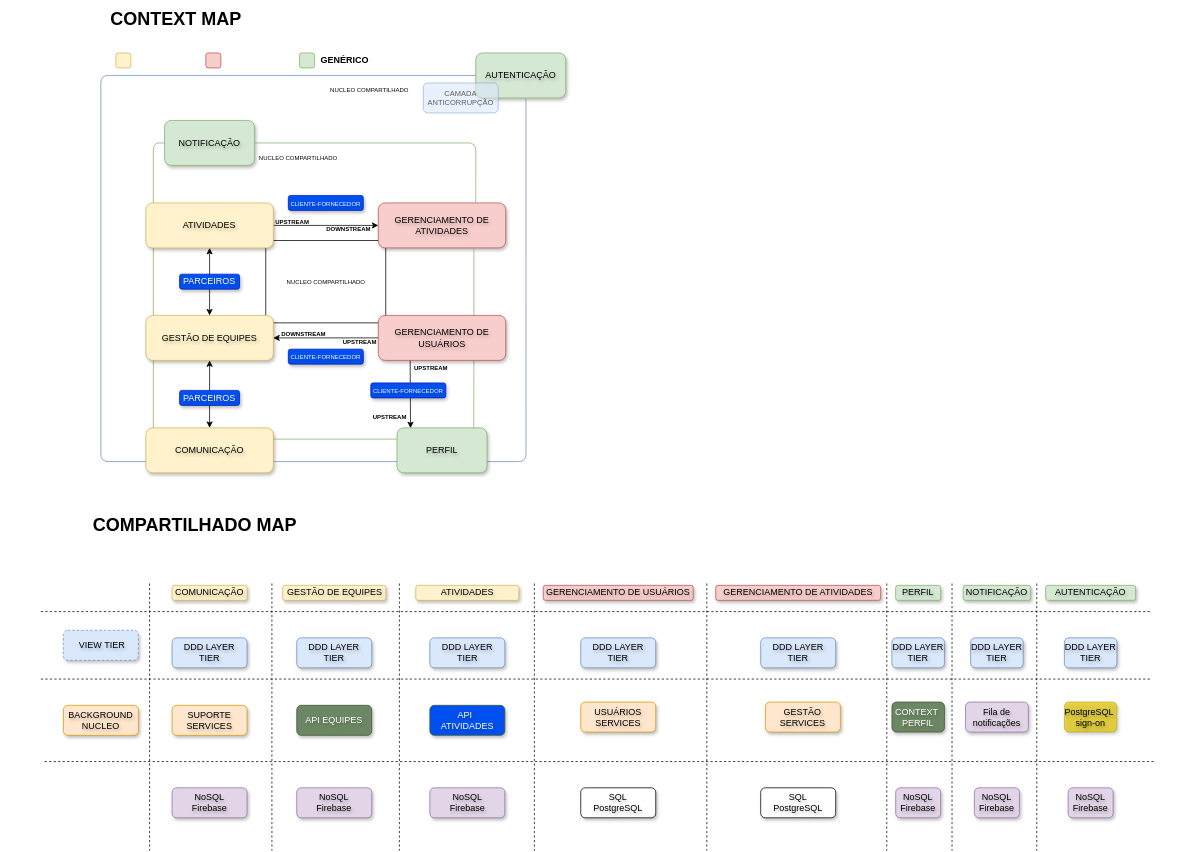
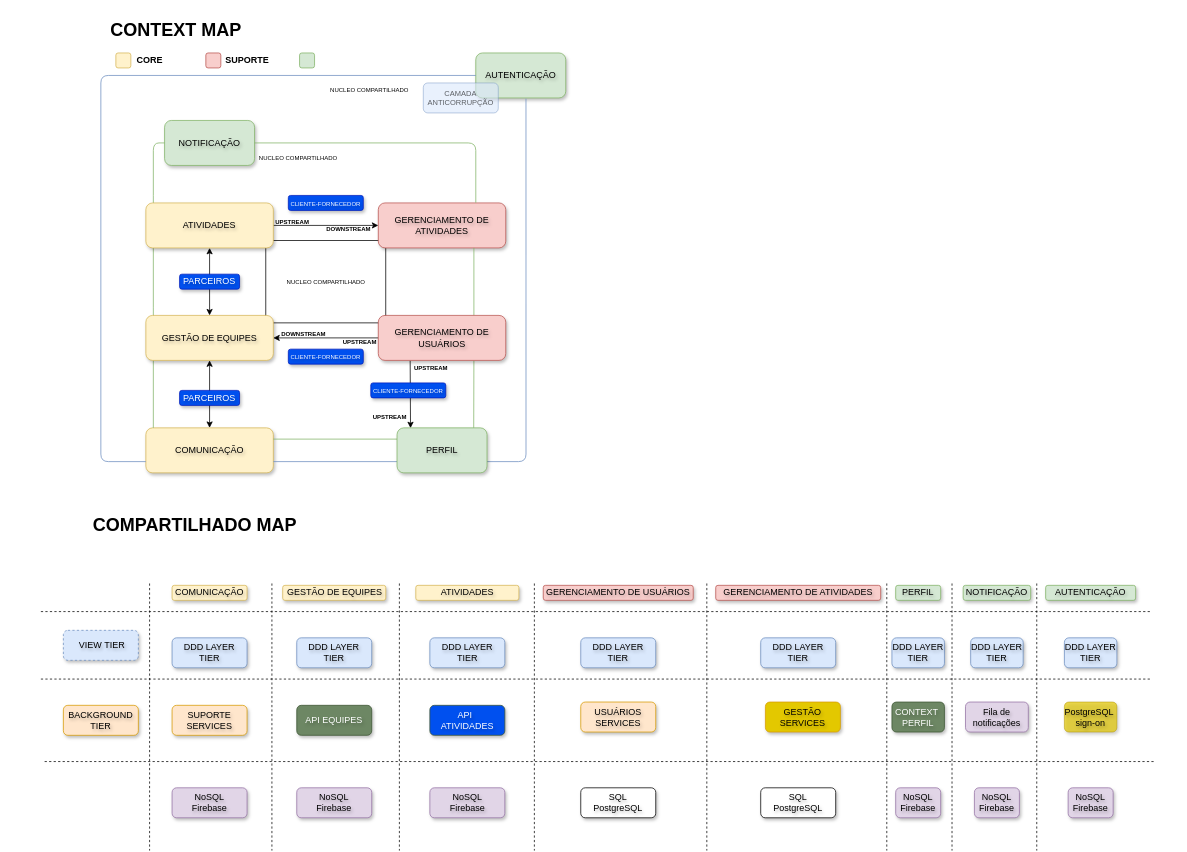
node "CONTEXT MAP": moved (176, 19) -> (176, 30)
node "CORE": added
node "SUPORTE": added
node "GENÉRICO": removed
node "GESTÃO SERVICES": fillcolor #ffe6cc -> #e3c800
node "BACKGROUND NUCLEO": label "BACKGROUND NUCLEO" -> "BACKGROUND TIER"
